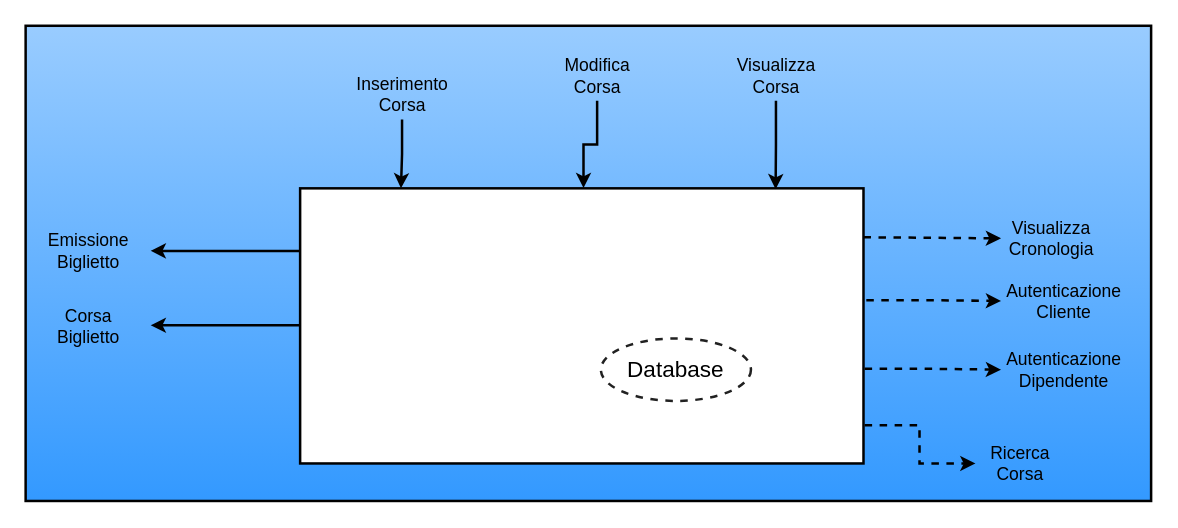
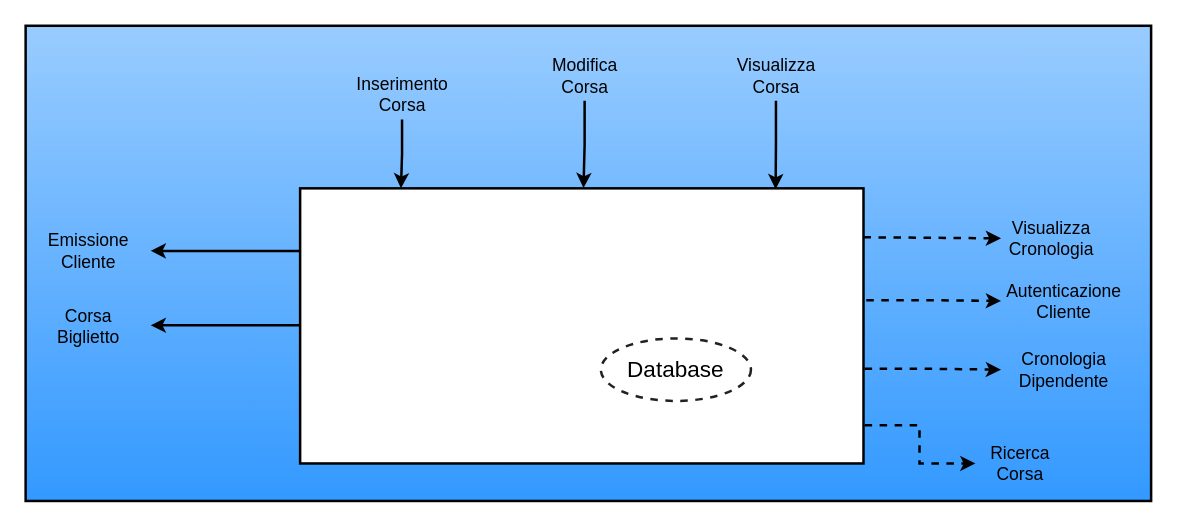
node "Modifica Corsa": moved (597, 76) -> (584, 76)
node "Emissione Biglietto": label "Emissione Biglietto" -> "Emissione Cliente"
node "Autenticazione Dipendente": label "Autenticazione Dipendente" -> "Cronologia Dipendente"
